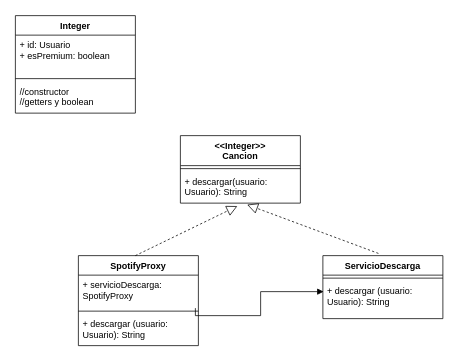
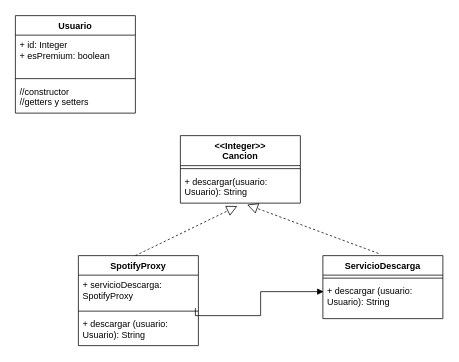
node "Integer": label "Integer" -> "Usuario"
node "+ id: Usuario + esPremium: boolean": label "+ id: Usuario + esPremium: boolean" -> "+ id: Integer + esPremium: boolean"
node "//constructor //getters y boolean": label "//constructor //getters y boolean" -> "//constructor //getters y setters"
